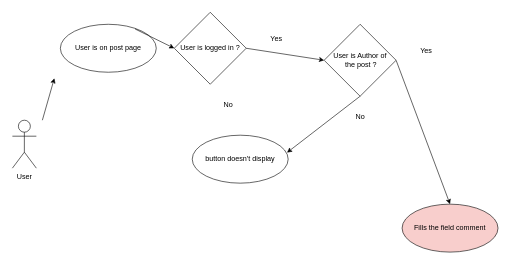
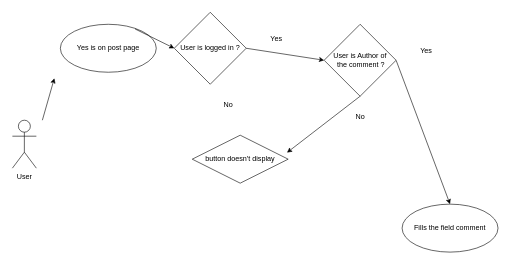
node "User is on post page": label "User is on post page" -> "Yes is on post page"
node "User is Author of the post ?": label "User is Author of the post ?" -> "User is Author of the comment ?"
node "button doesn't display": shape ellipse -> diamond
node "Fills the field comment": fillcolor #f8cecc -> #ffffff
